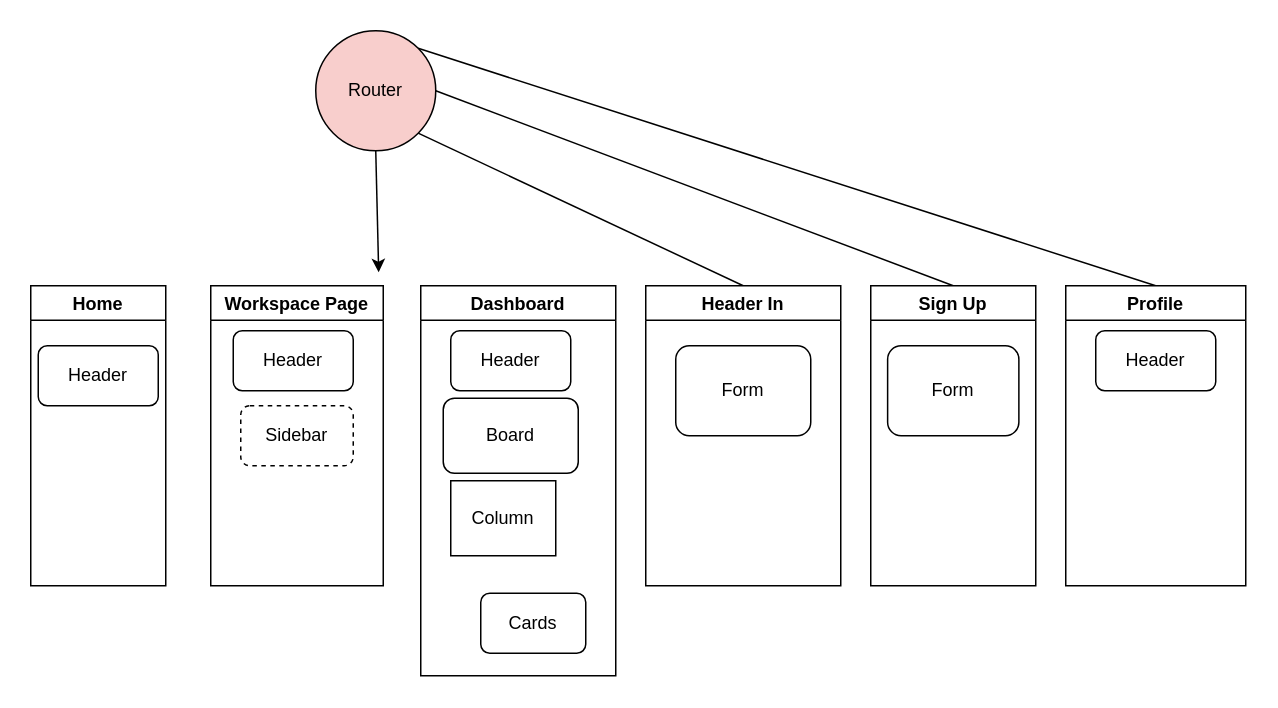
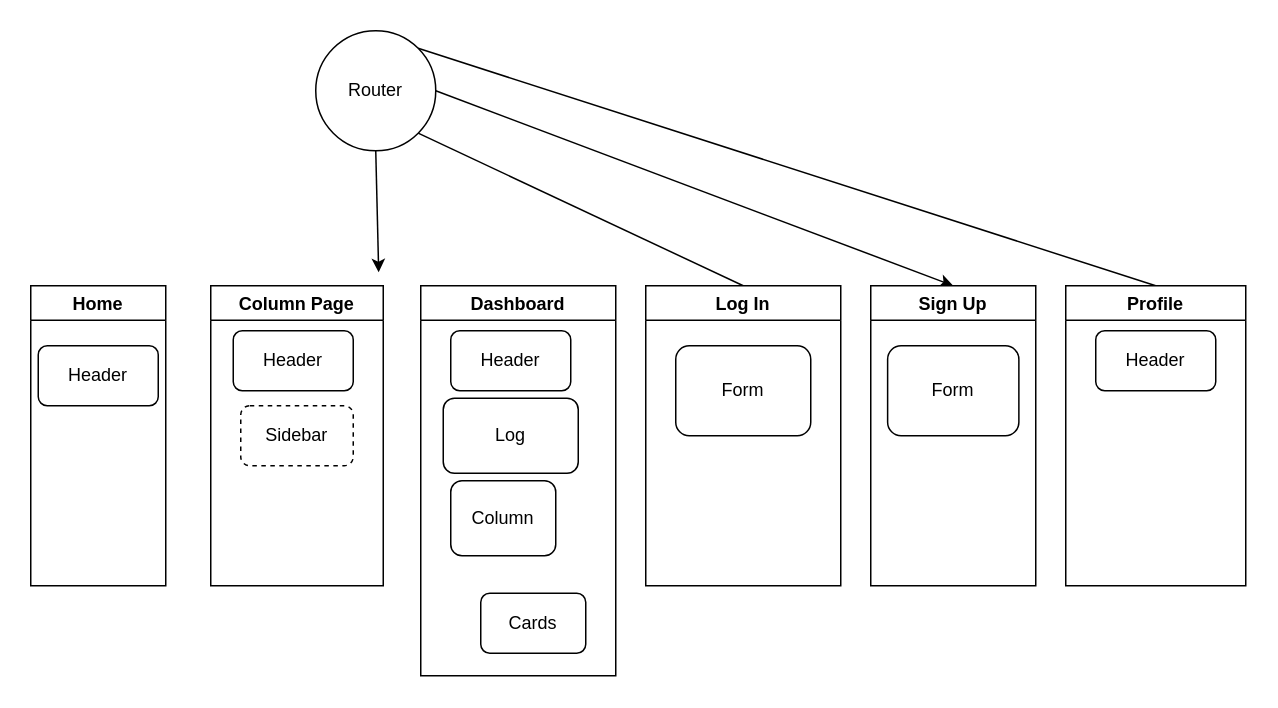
node "Router": fillcolor #f8cecc -> #ffffff
edge "Router" -- "Sign Up": arrowhead none -> classic
node "Workspace Page": label "Workspace Page" -> "Column Page"
node "Header In": label "Header In" -> "Log In"
node "Board": label "Board" -> "Log"
node "Column": shape rectangle -> rounded rectangle
